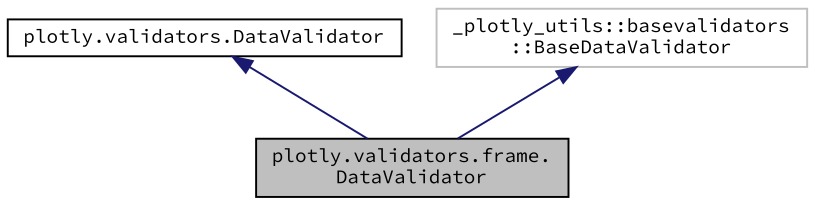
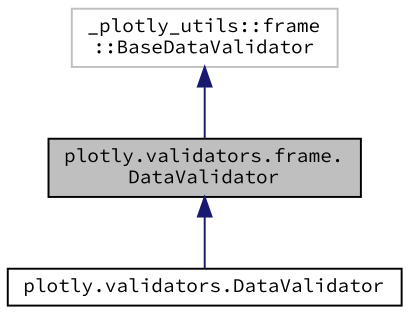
node "_plotly_utils::basevalidators ::BaseDataValidator": label "_plotly_utils::basevalidators ::BaseDataValidator" -> "_plotly_utils::frame ::BaseDataValidator"
edge "plotly.validators.frame. DataValidator" -> "plotly.validators.DataValidator": reversed
